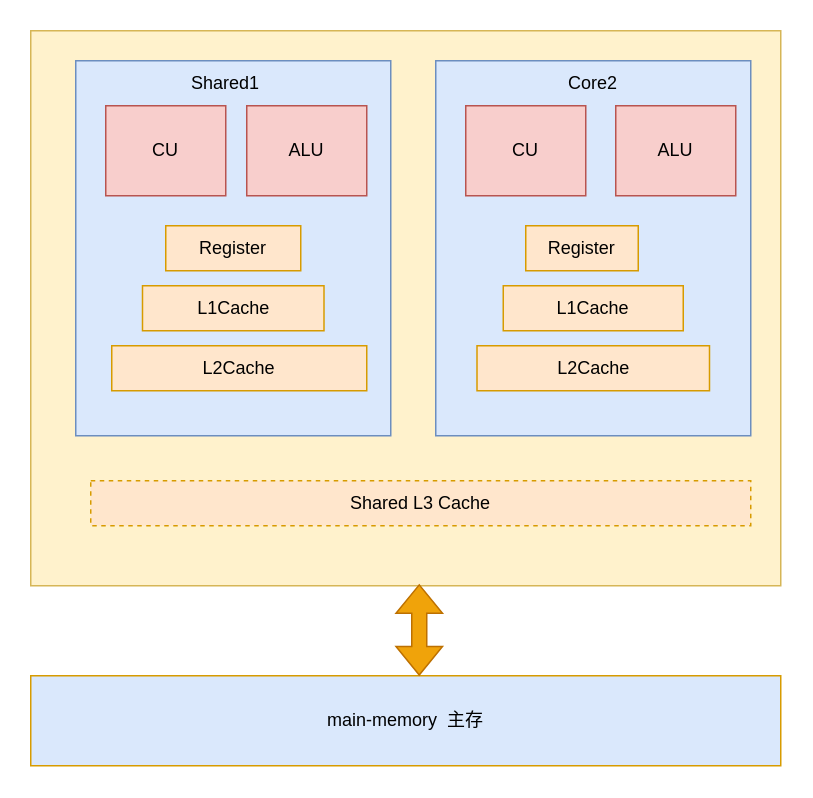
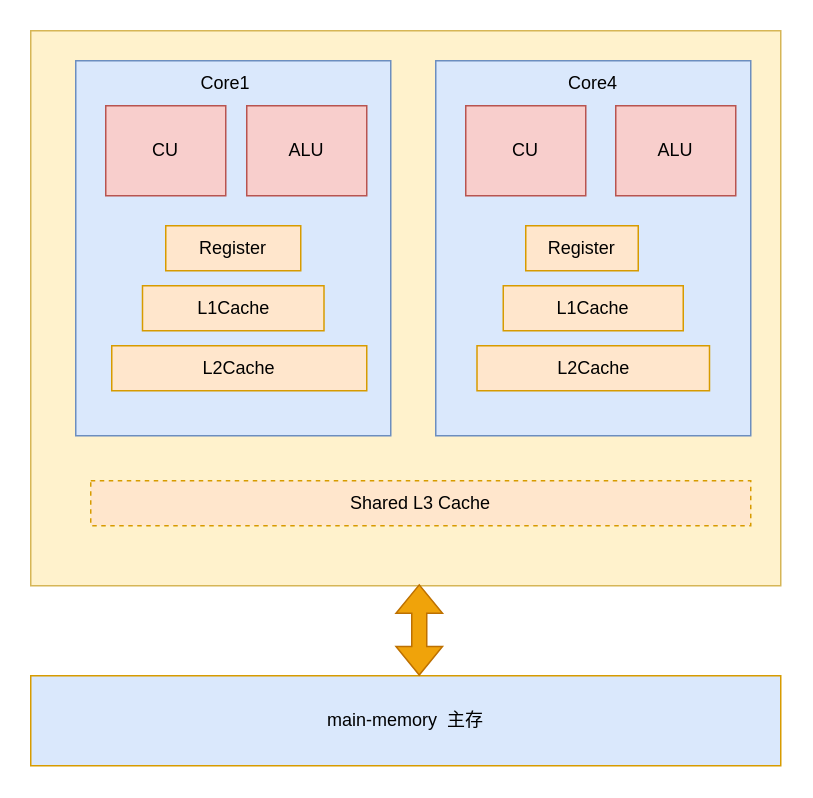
node "Shared1": label "Shared1" -> "Core1"
node "Core2": label "Core2" -> "Core4"
